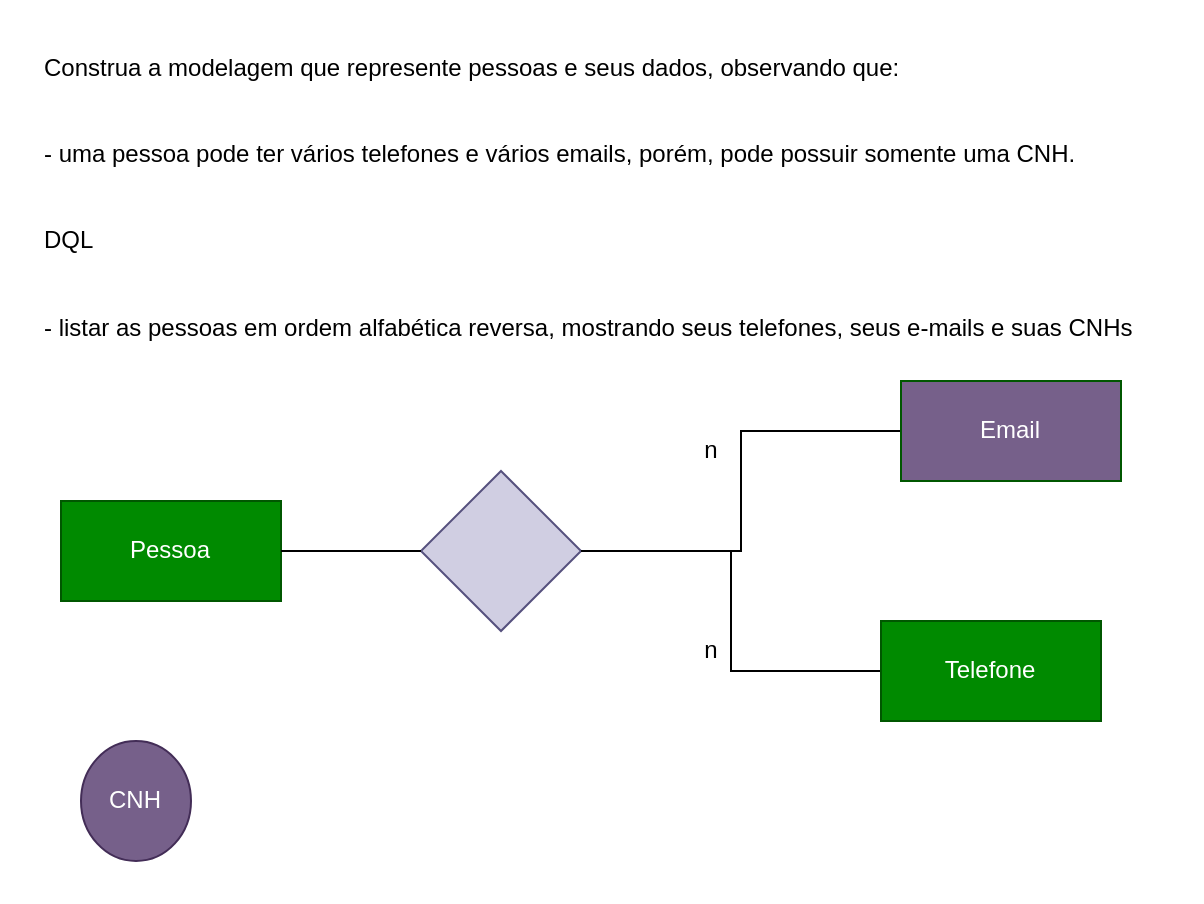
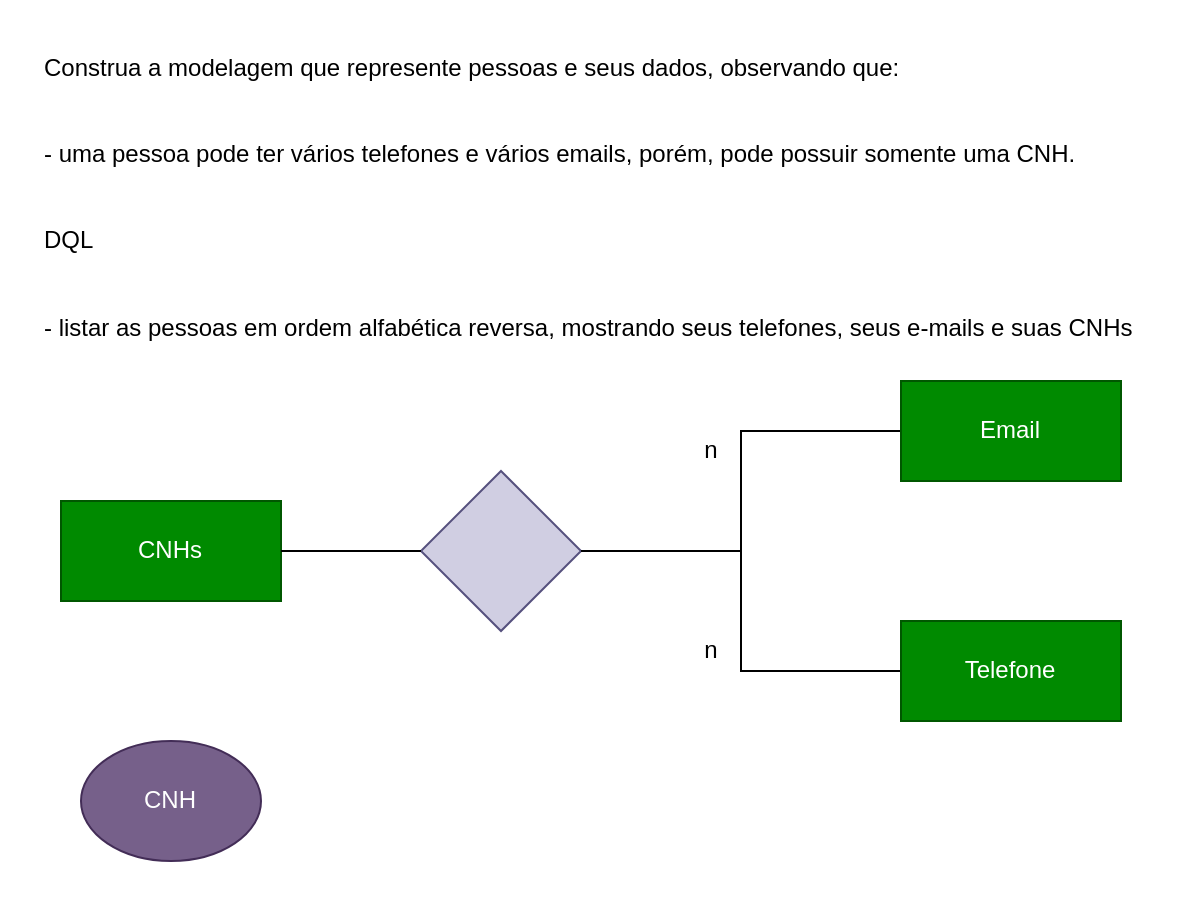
node "Email": fillcolor #76608a -> #008a00
node "Pessoa": label "Pessoa" -> "CNHs"
node "Telefone": moved (991, 671) -> (1011, 671)
node "CNH": size 110x120 -> 180x120
